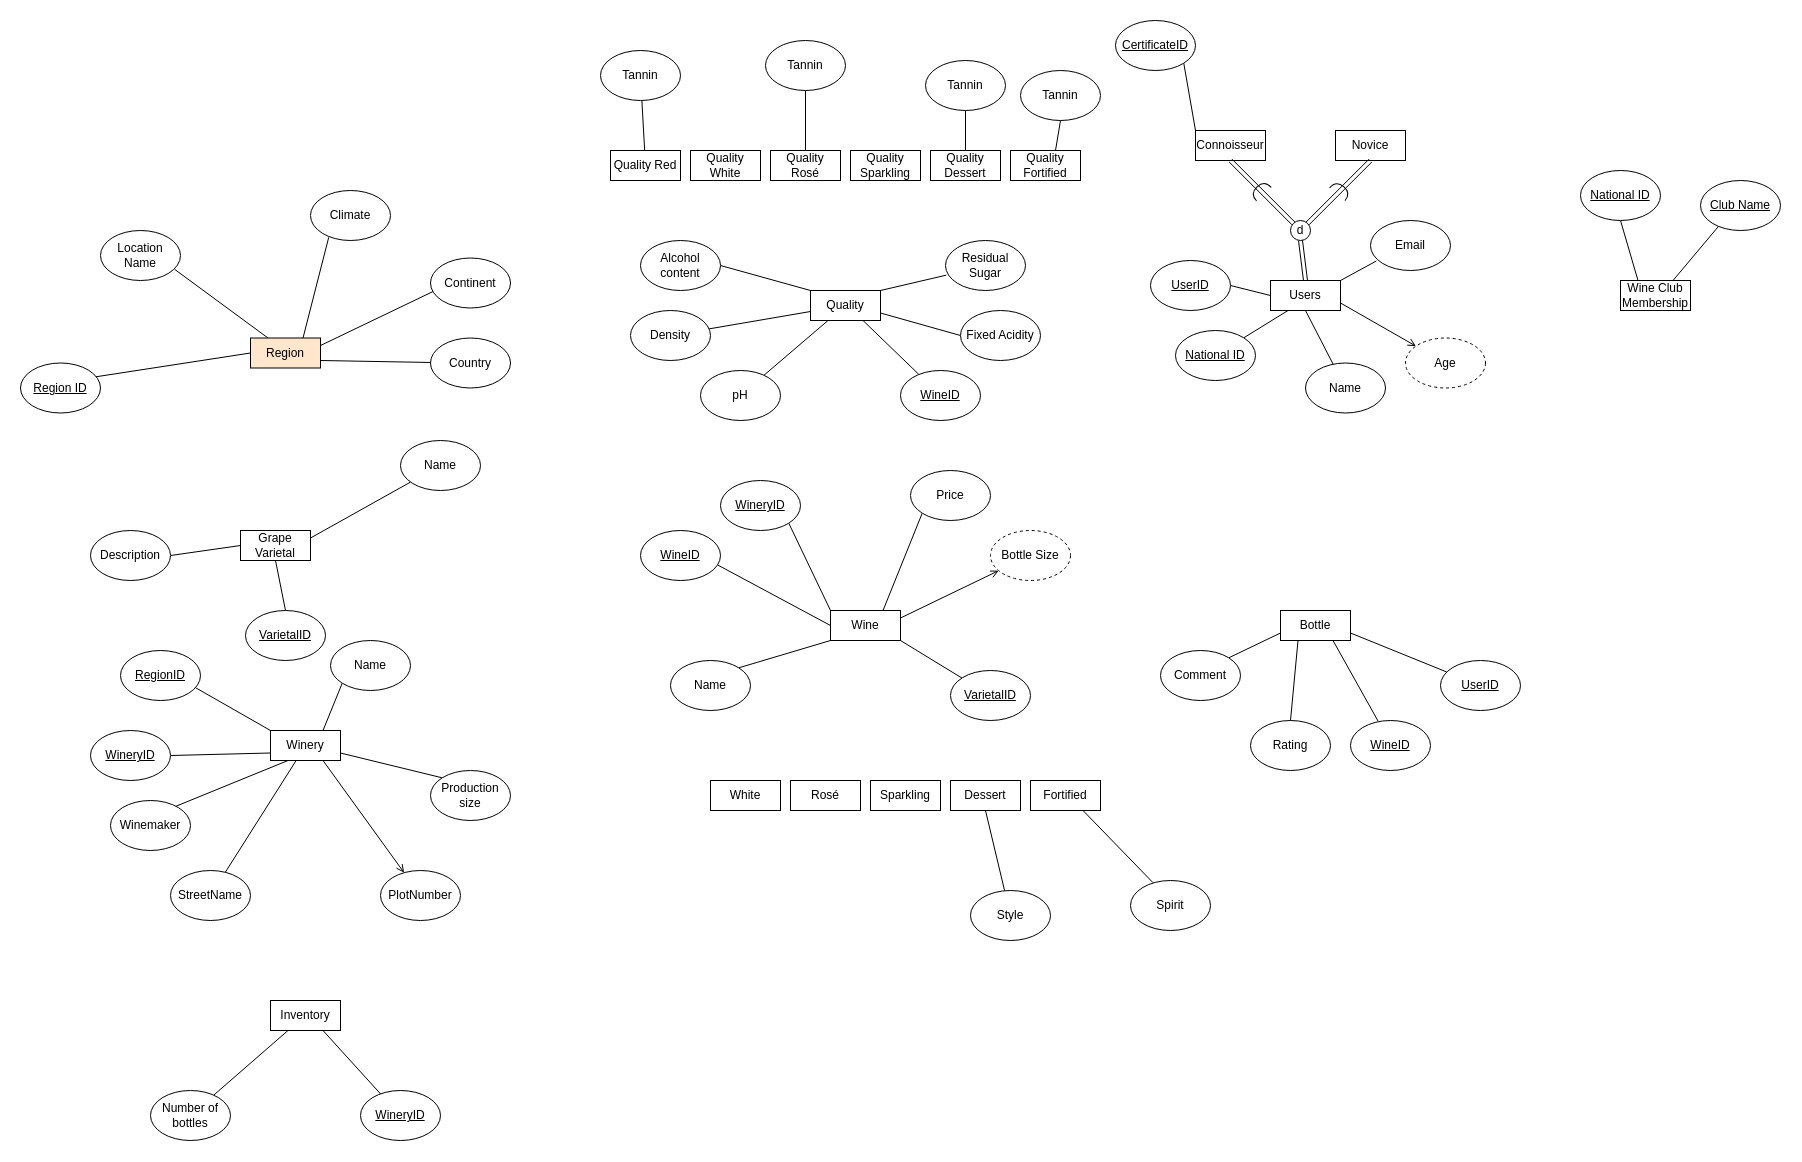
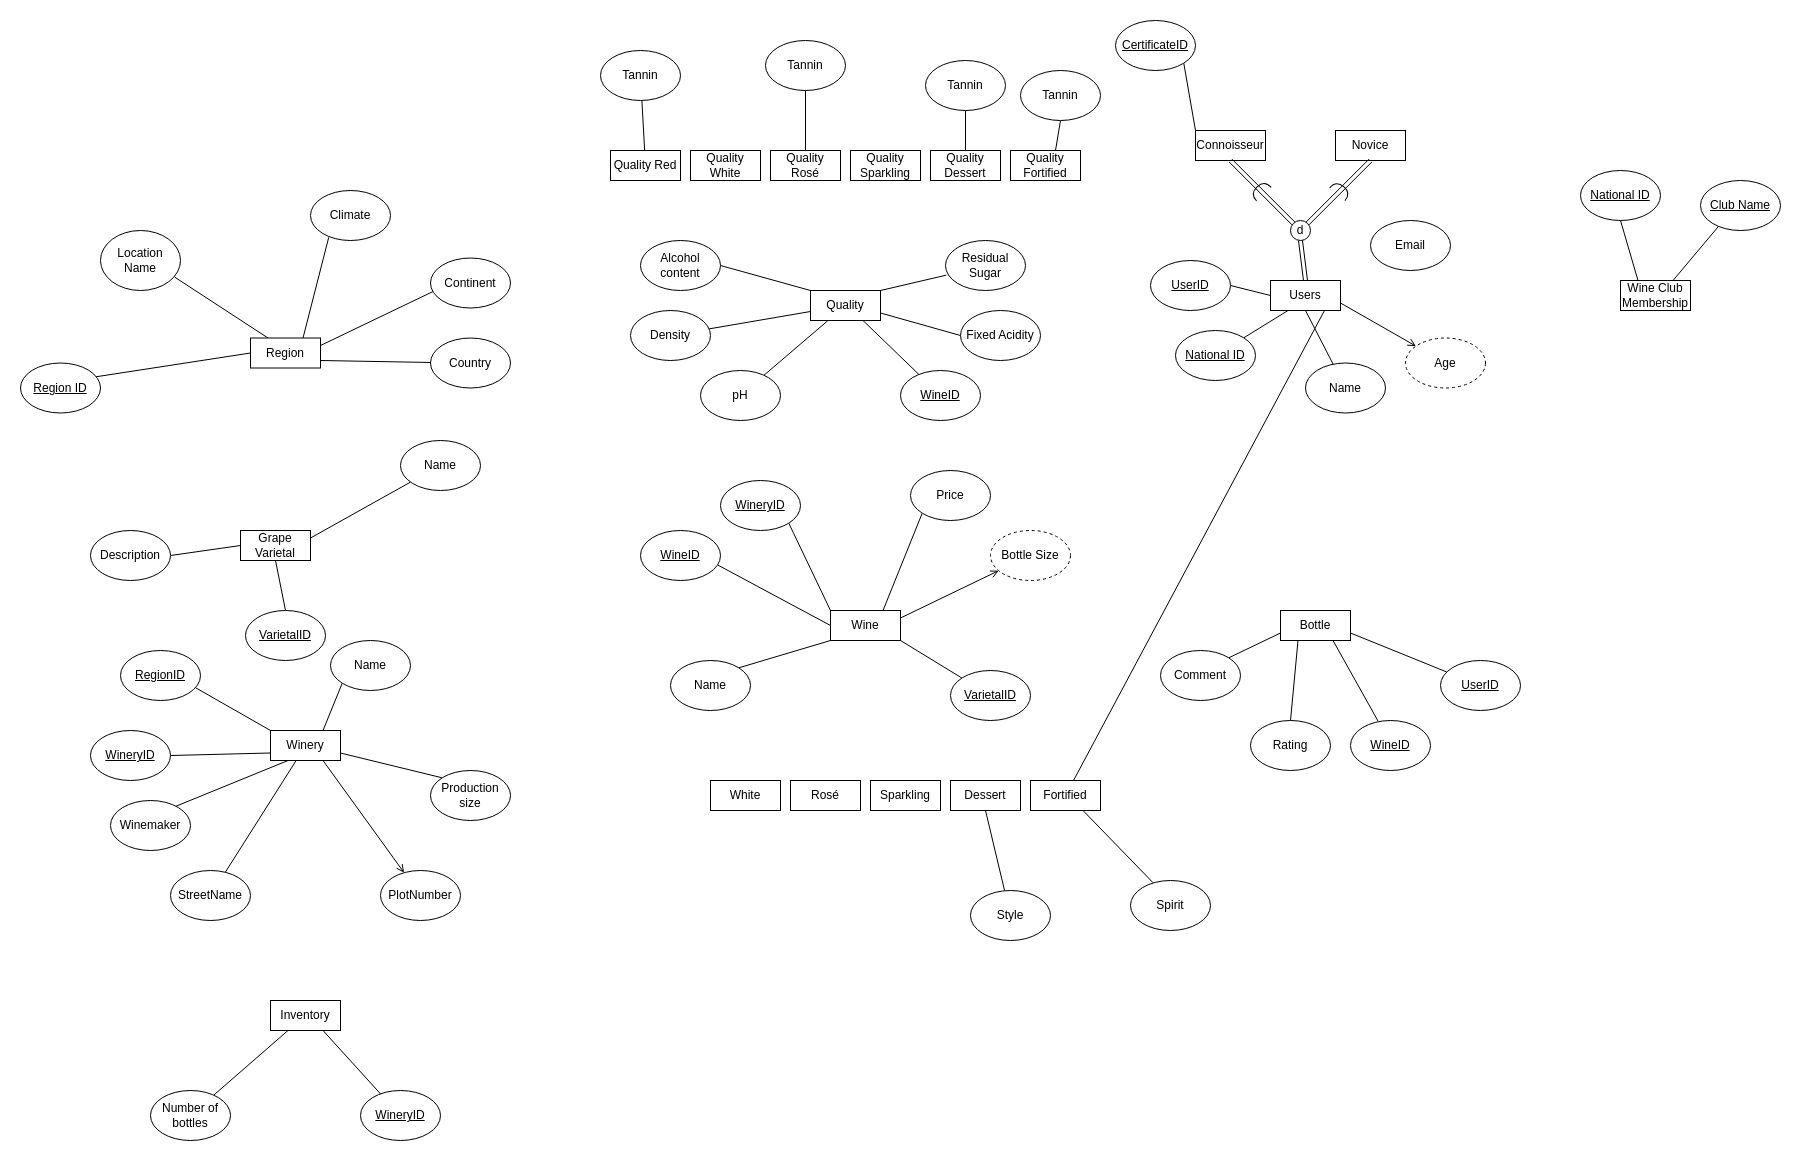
node "Location Name": size 80x50 -> 80x60
edge "Email" -- "Users": now "Fortified" -- "Users"
node "Region": fillcolor #ffe6cc -> #ffffff
